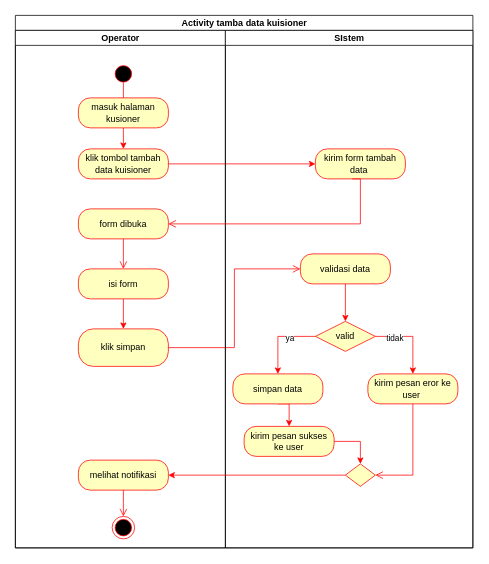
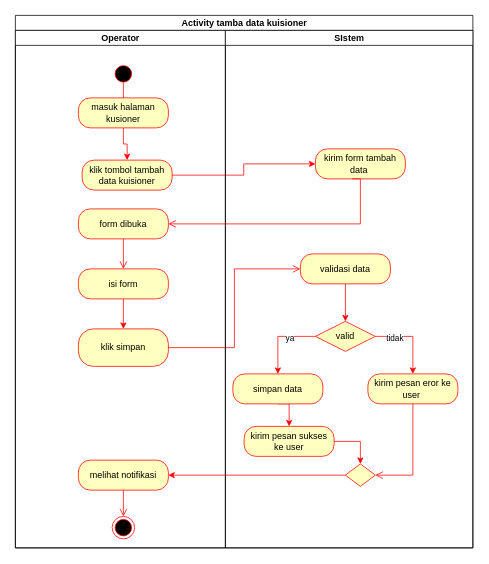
node "klik tombol tambah data kuisioner": moved (123, 164) -> (127, 175)
